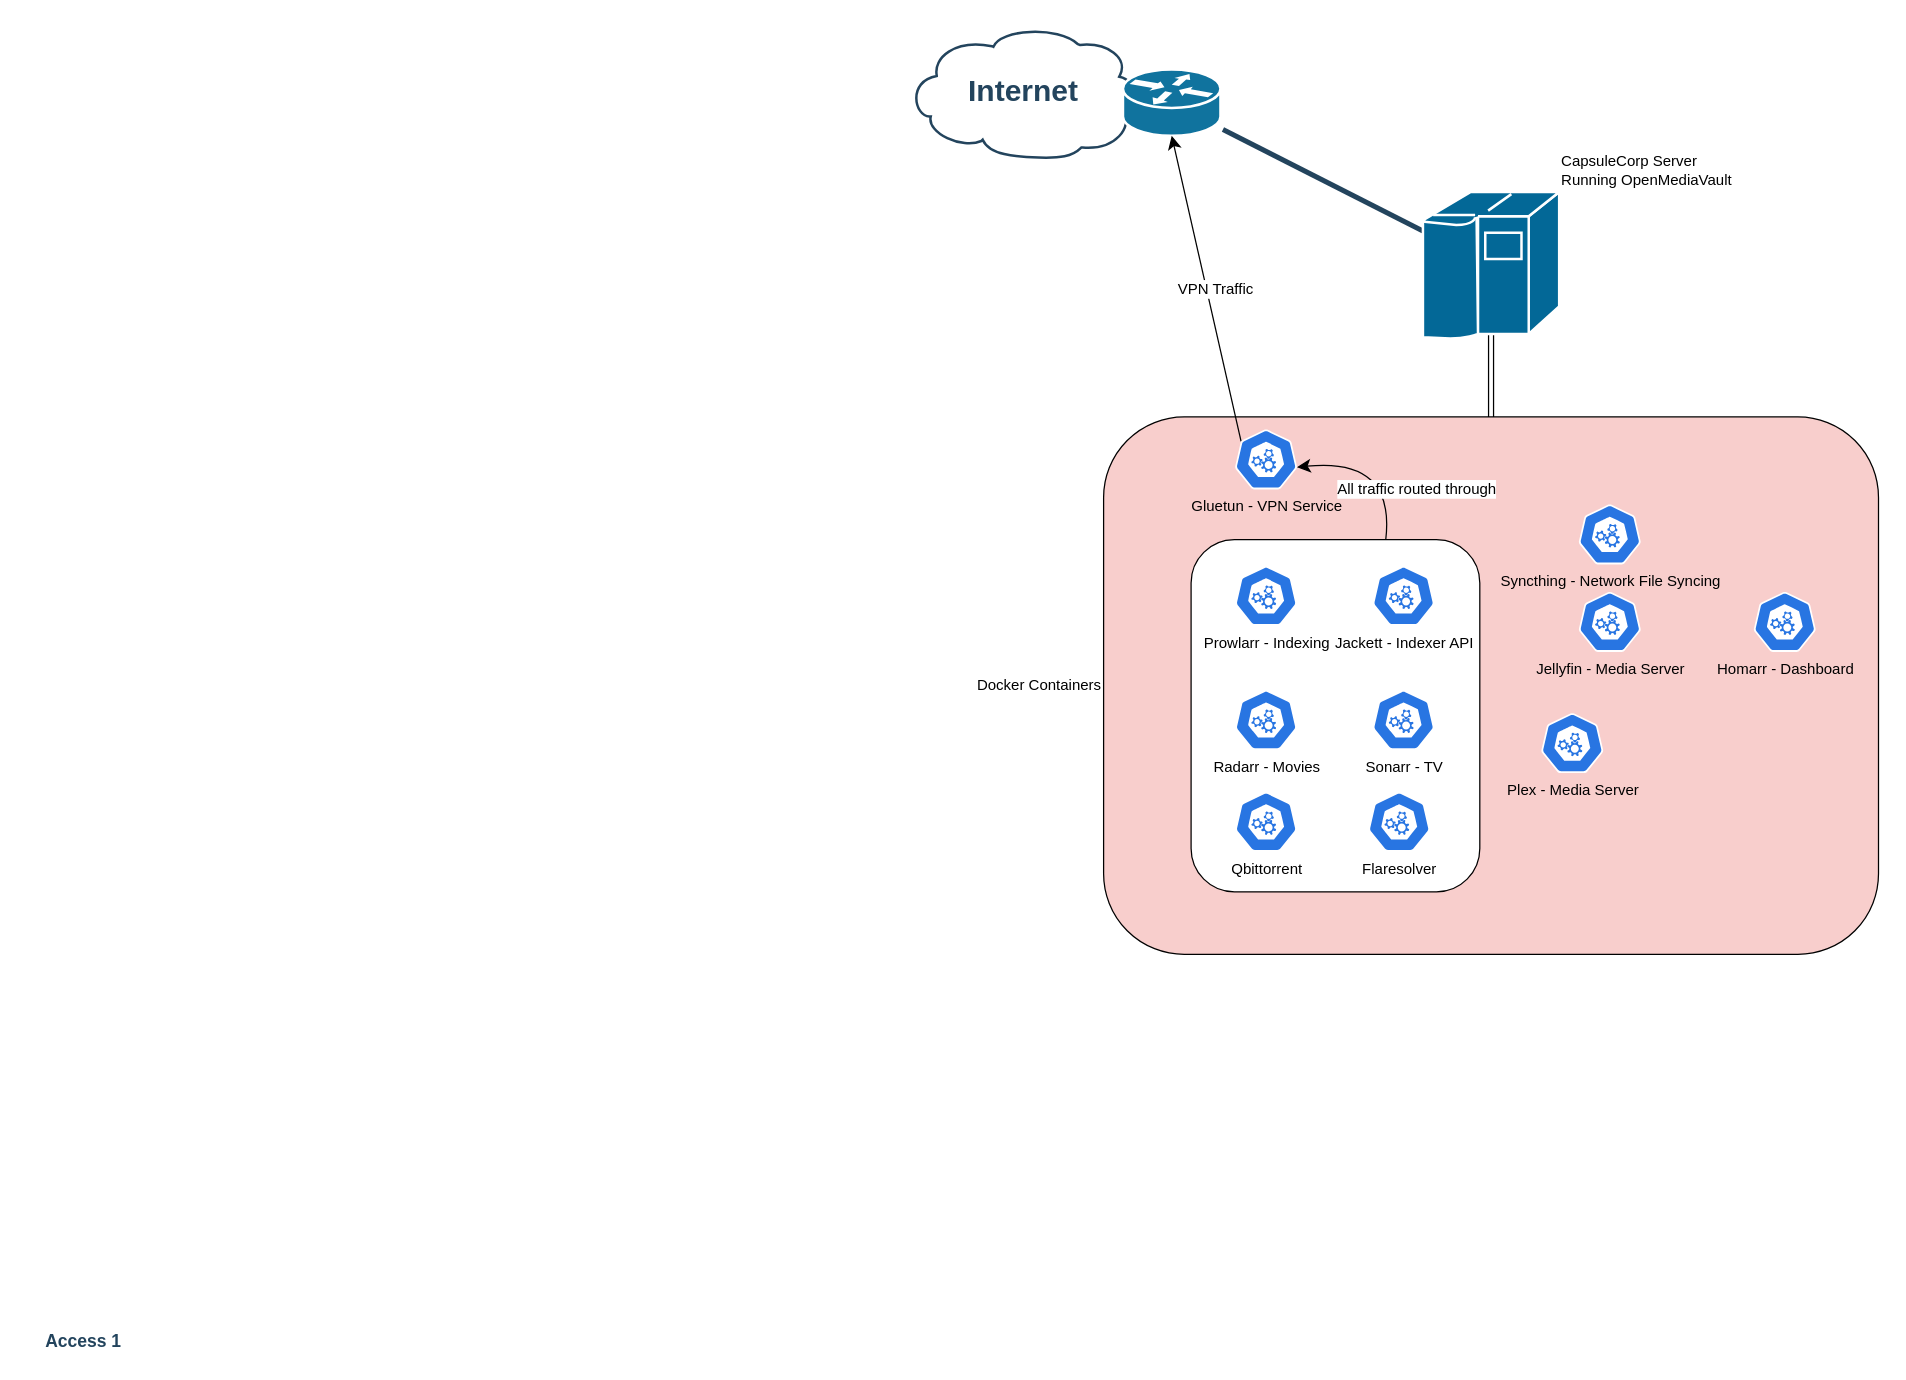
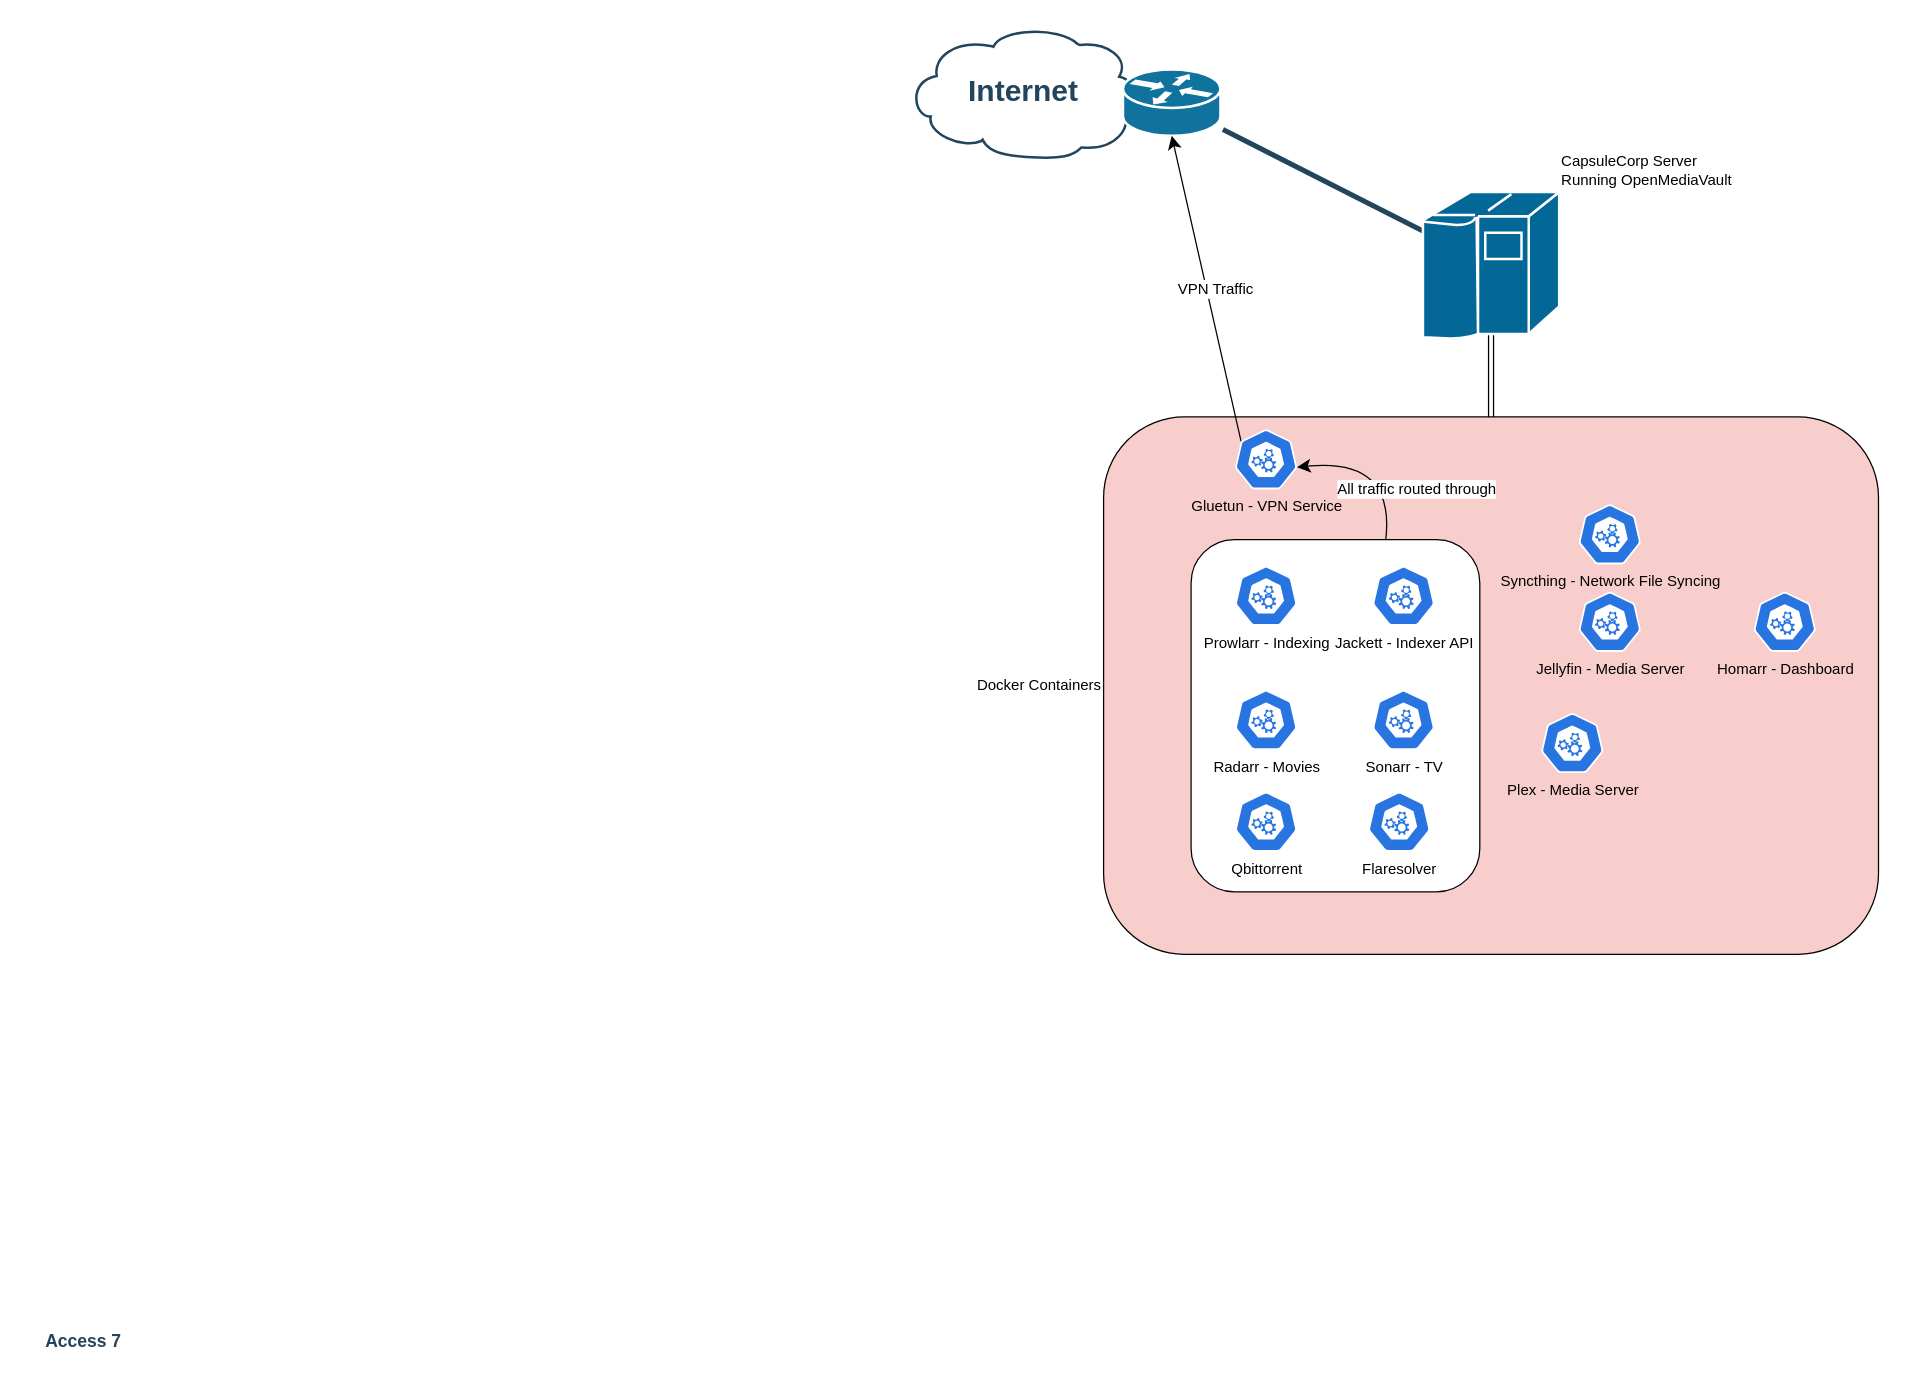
node "Access 1": label "Access 1" -> "Access 7"
